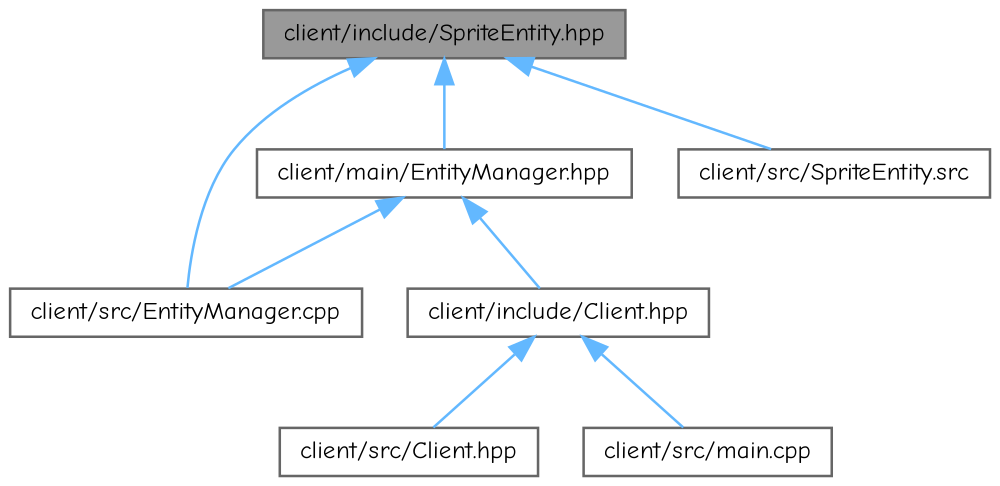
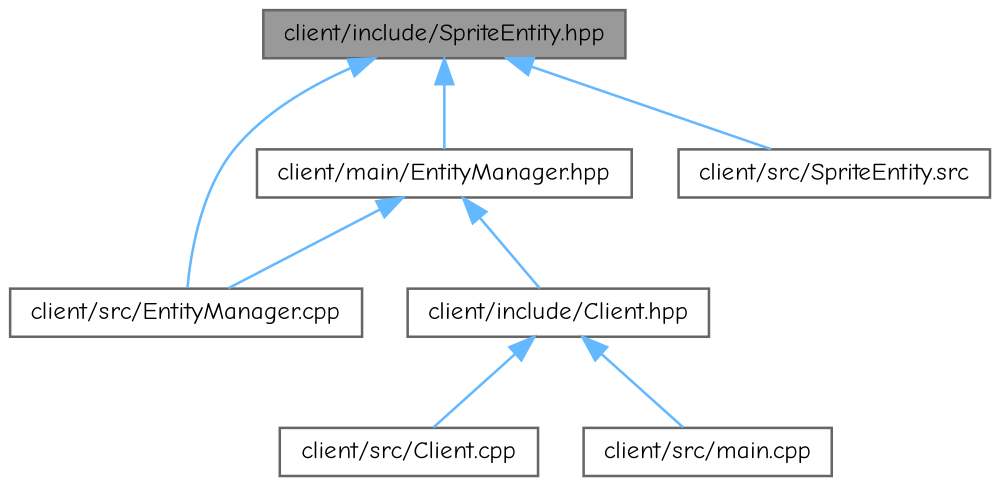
node "client/src/Client.hpp": label "client/src/Client.hpp" -> "client/src/Client.cpp"
